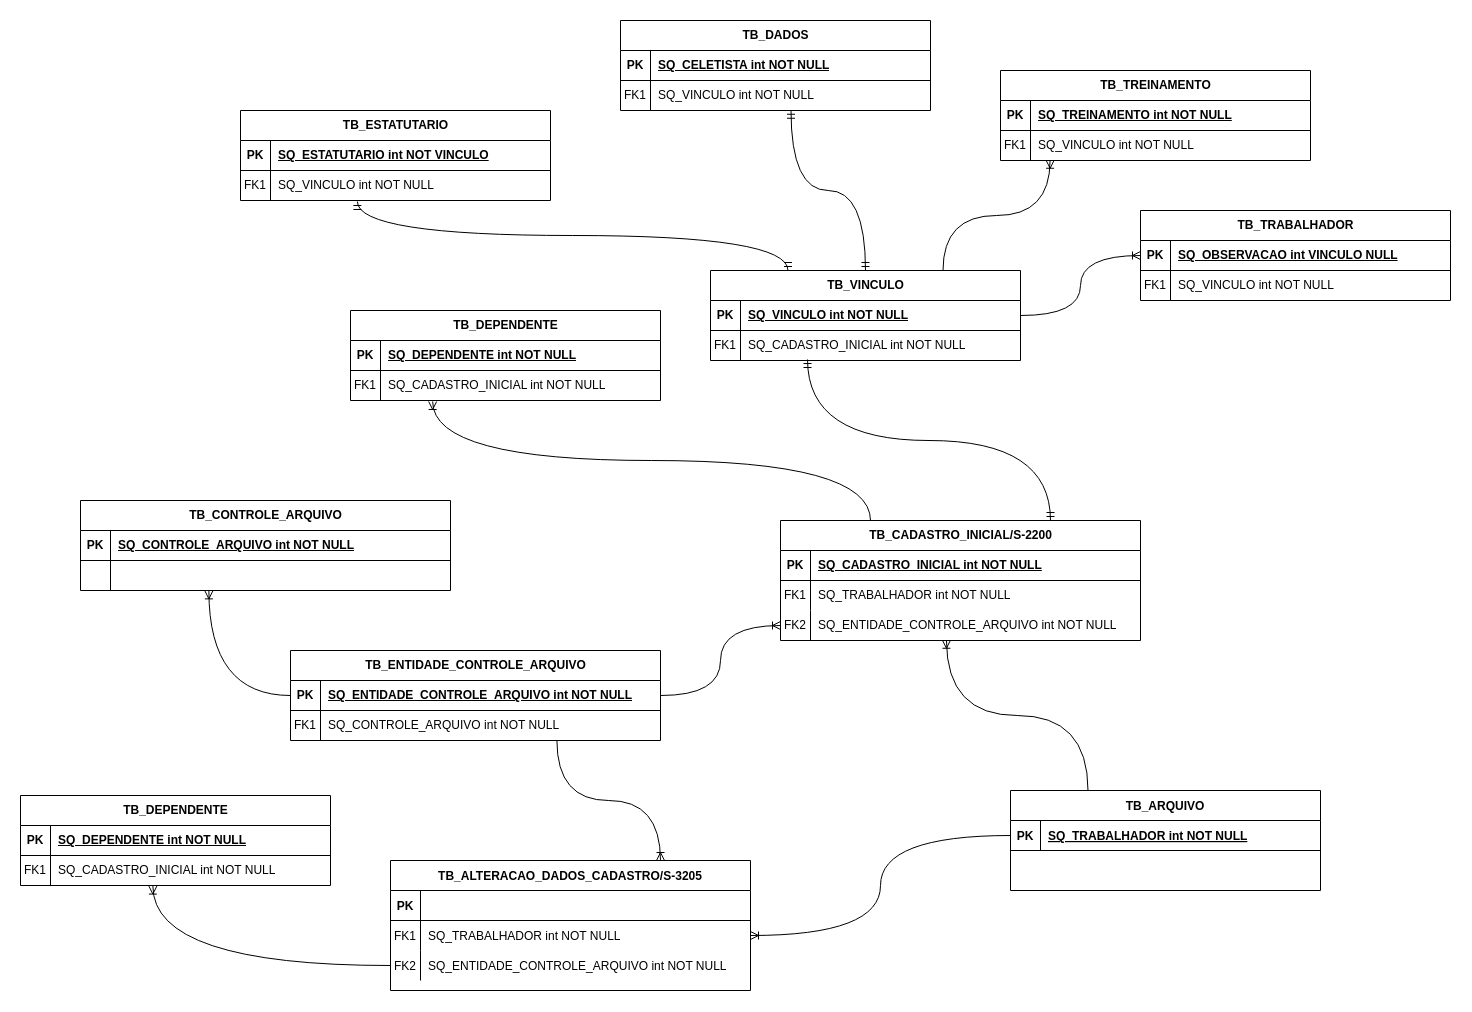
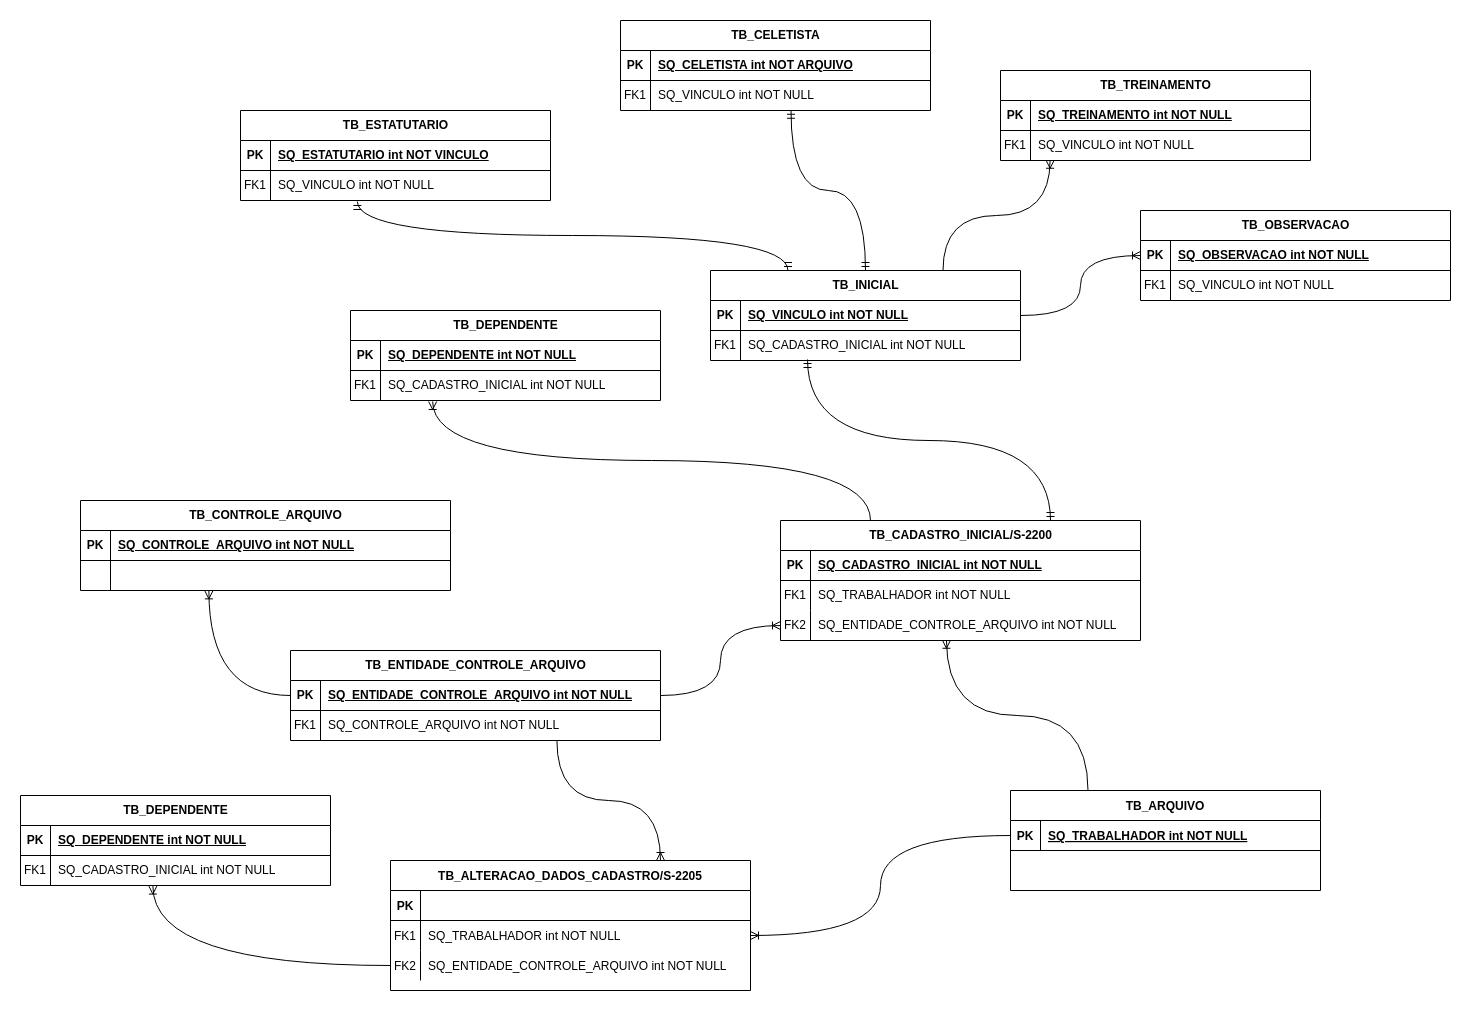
node "TB_DADOS": label "TB_DADOS" -> "TB_CELETISTA"
node "SQ_CELETISTA int NOT NULL": label "SQ_CELETISTA int NOT NULL" -> "SQ_CELETISTA int NOT ARQUIVO"
node "TB_TRABALHADOR": label "TB_TRABALHADOR" -> "TB_OBSERVACAO"
node "SQ_OBSERVACAO int VINCULO NULL": label "SQ_OBSERVACAO int VINCULO NULL" -> "SQ_OBSERVACAO int NOT NULL"
node "TB_VINCULO": label "TB_VINCULO" -> "TB_INICIAL"
node "TB_ALTERACAO_DADOS_CADASTRO/S-3205": label "TB_ALTERACAO_DADOS_CADASTRO/S-3205" -> "TB_ALTERACAO_DADOS_CADASTRO/S-2205"
